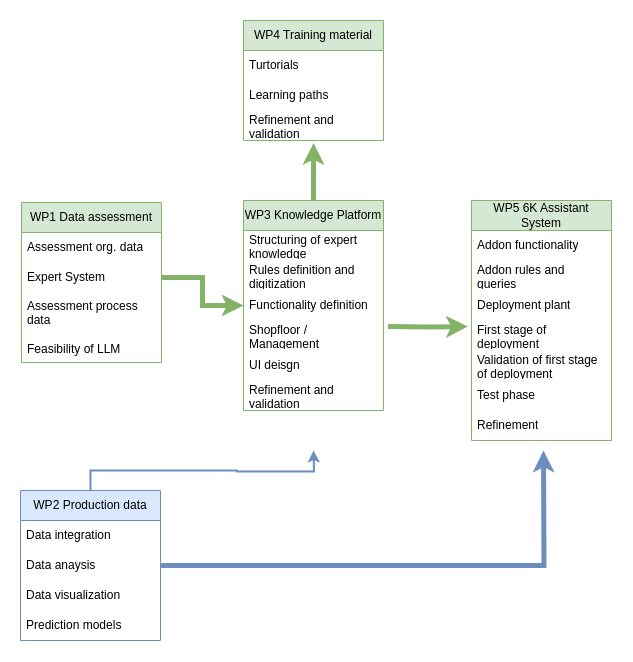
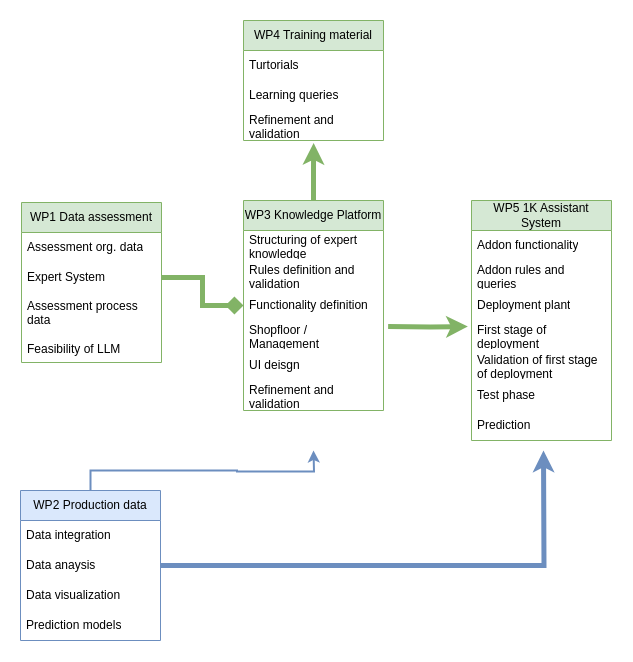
node "Learning paths": label "Learning paths" -> "Learning queries"
node "WP5 6K Assistant System": label "WP5 6K Assistant System" -> "WP5 1K Assistant System"
node "Rules definition and digitization": label "Rules definition and digitization" -> "Rules definition and validation"
edge "Expert System" -> "Functionality definition": arrowhead classic -> diamond
node "Refinement": label "Refinement" -> "Prediction"
